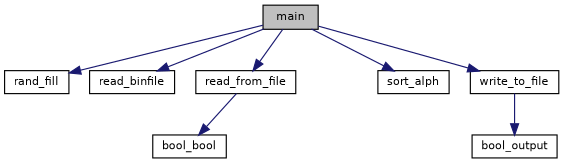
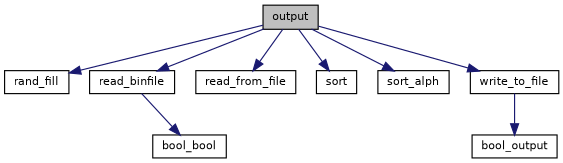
node "main": label "main" -> "output"
node "sort": added
edge "read_from_file" -> "bool_bool": now "read_binfile" -> "bool_bool"
